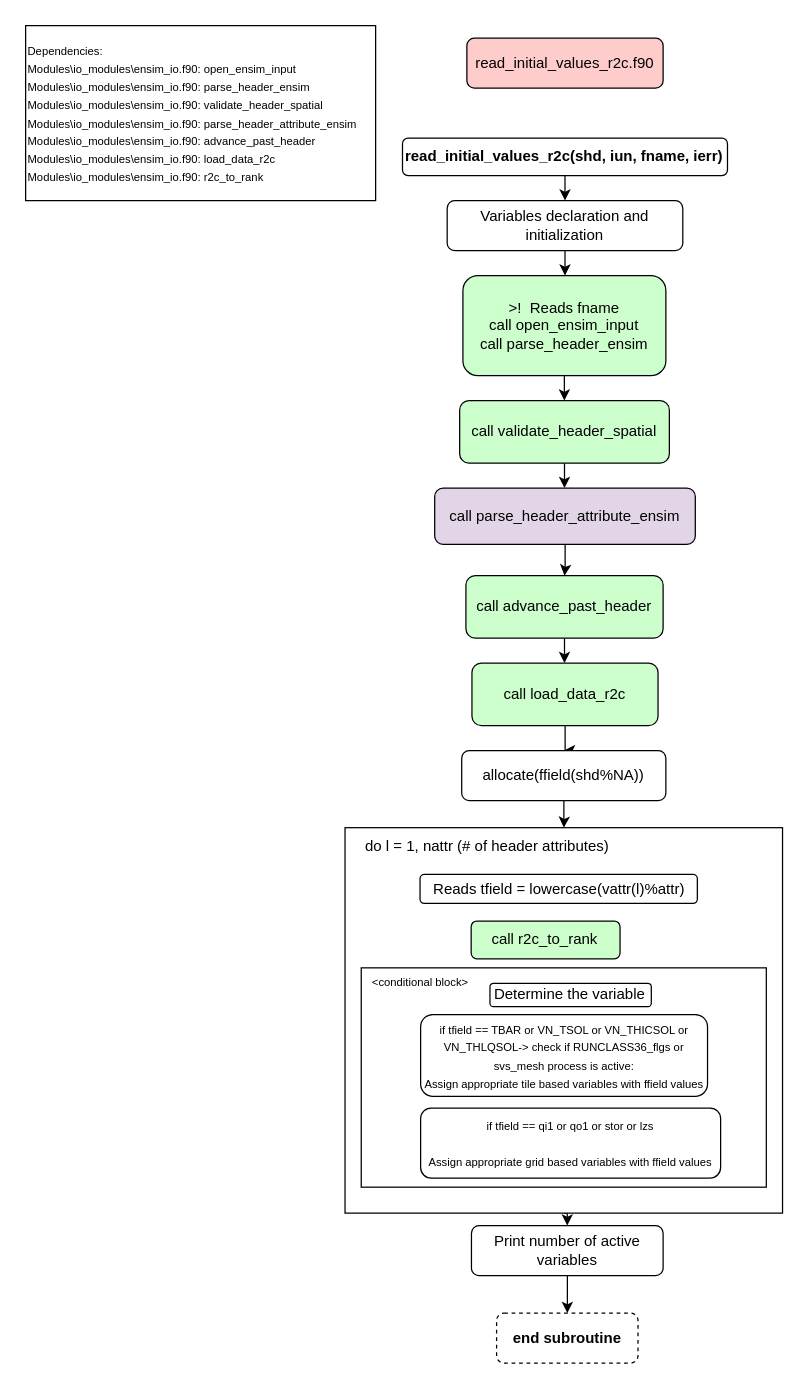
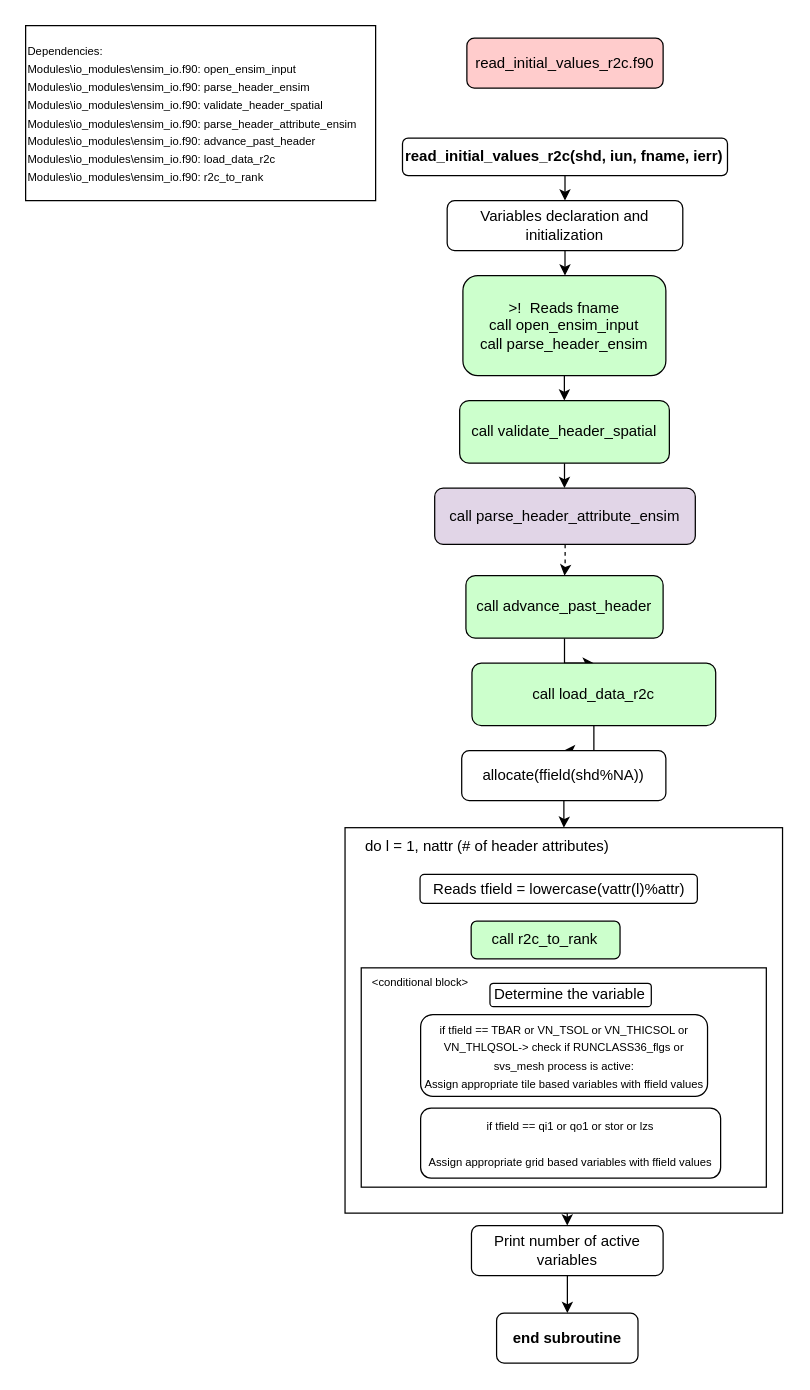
edge "call parse_header_attribute_ensim" -> "call advance_past_header": style solid -> dashed
node "call load_data_r2c": size 186x63 -> 244x63
node "end subroutine": style dashed -> solid
